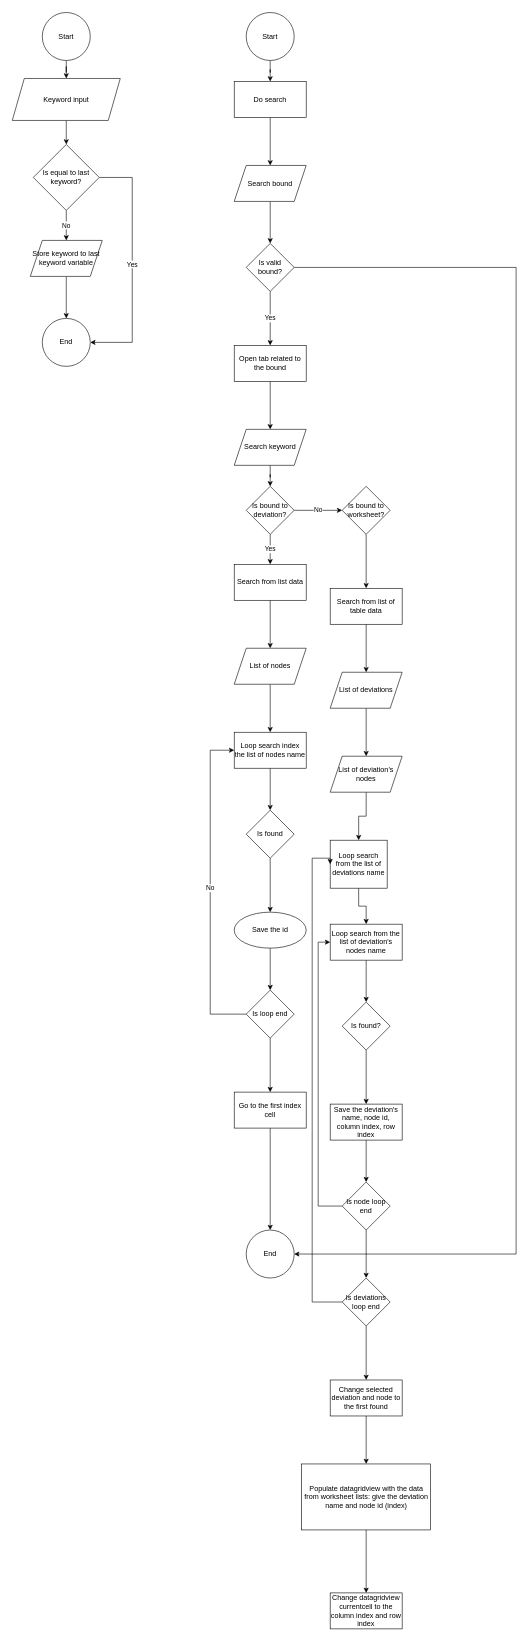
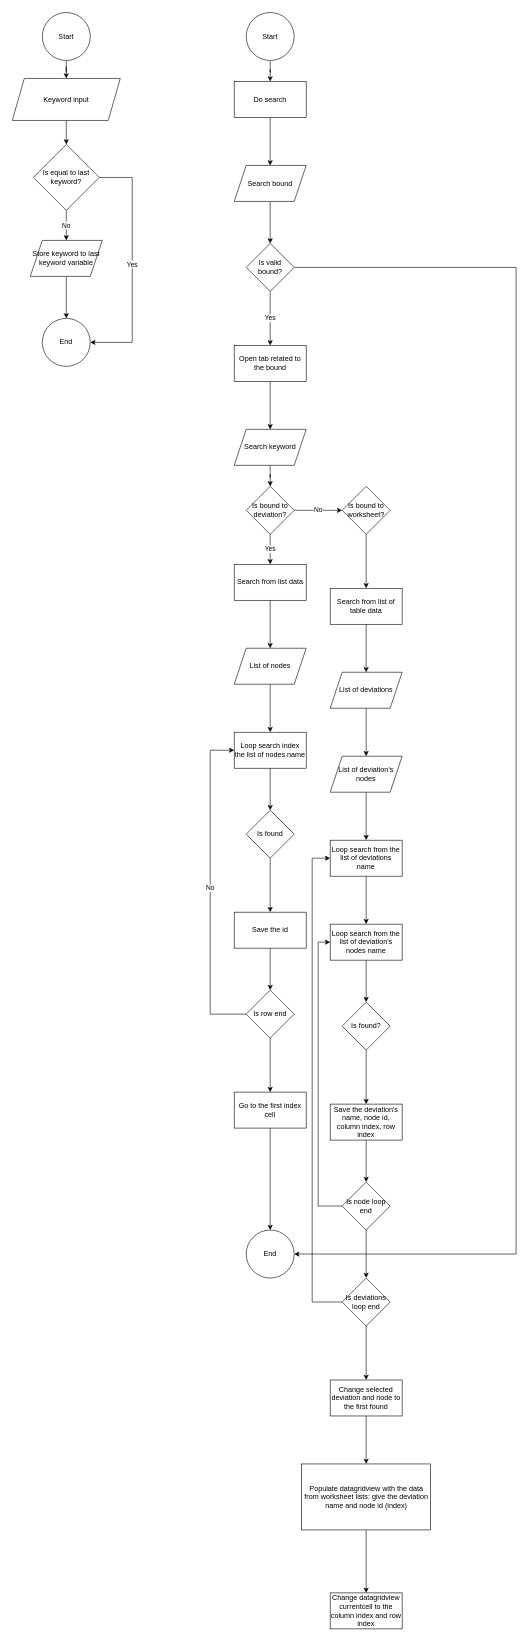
node "Loop search from the list of deviations name": size 57x48 -> 72x36
node "Save the id": shape ellipse -> rectangle
node "Is loop end": label "Is loop end" -> "Is row end"
